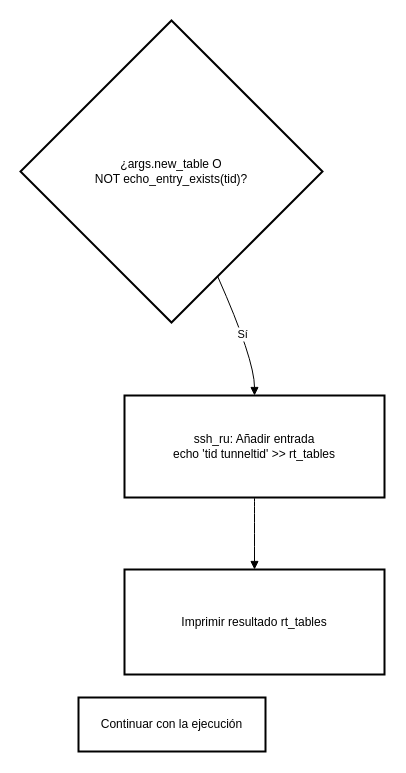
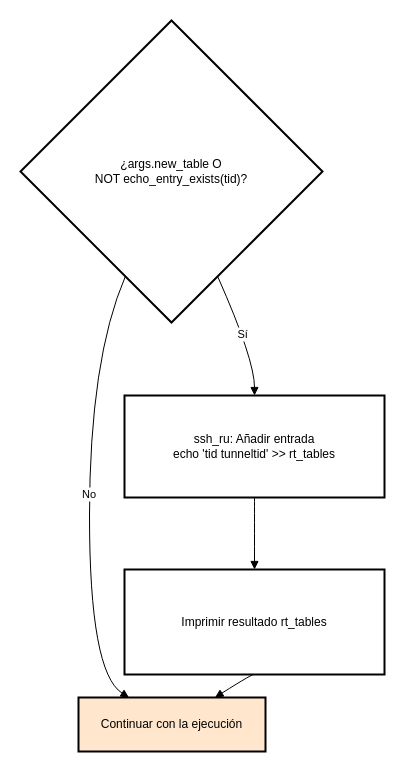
edge "¿args.new_table O NOT echo_entry_exists(tid)?" -> "Continuar con la ejecución": added, label "No"
edge "Imprimir resultado rt_tables" -> "Continuar con la ejecución": added
node "Continuar con la ejecución": fillcolor #ffffff -> #ffe6cc
